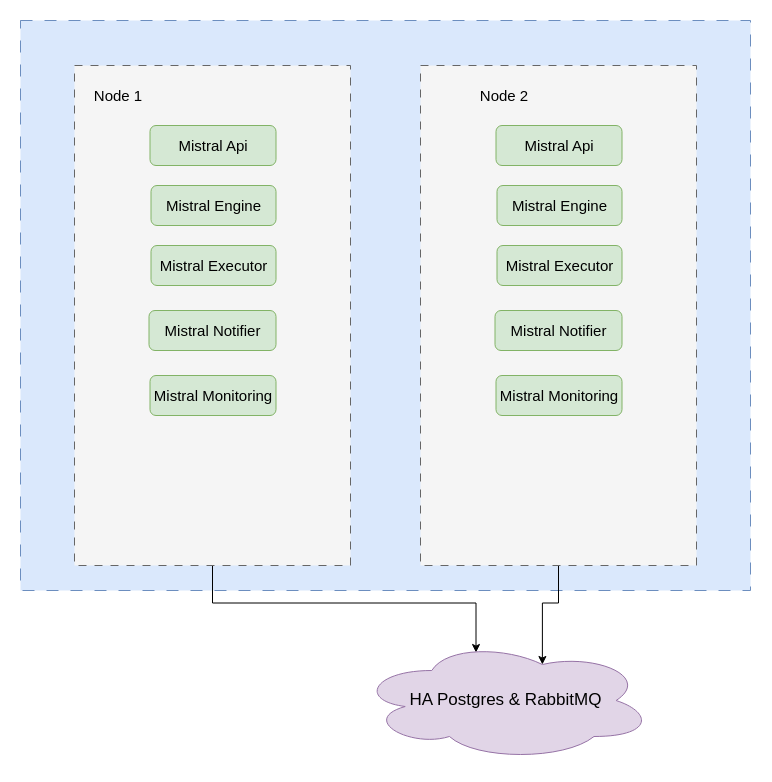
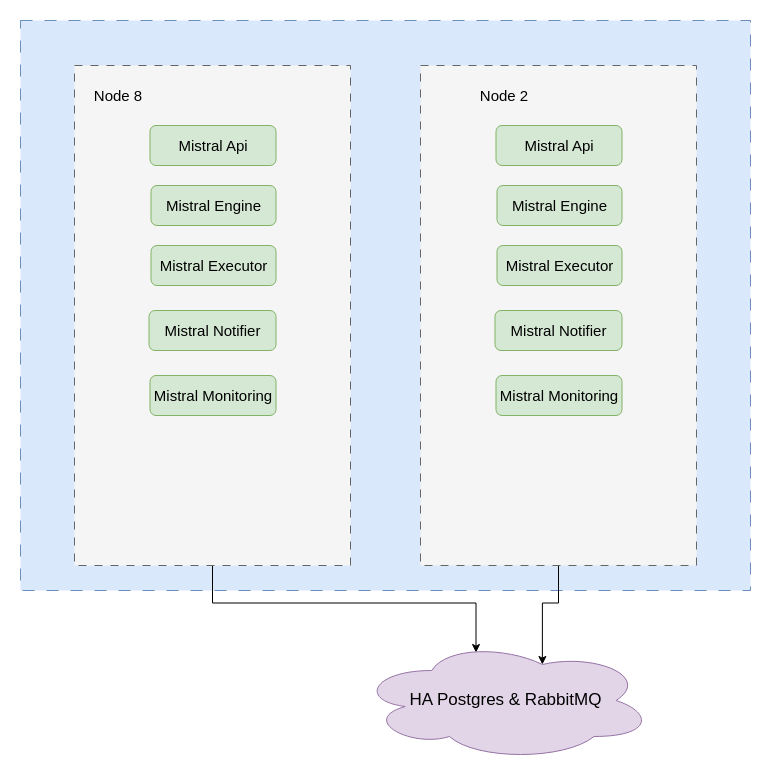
node "Node 1": label "Node 1" -> "Node 8"
